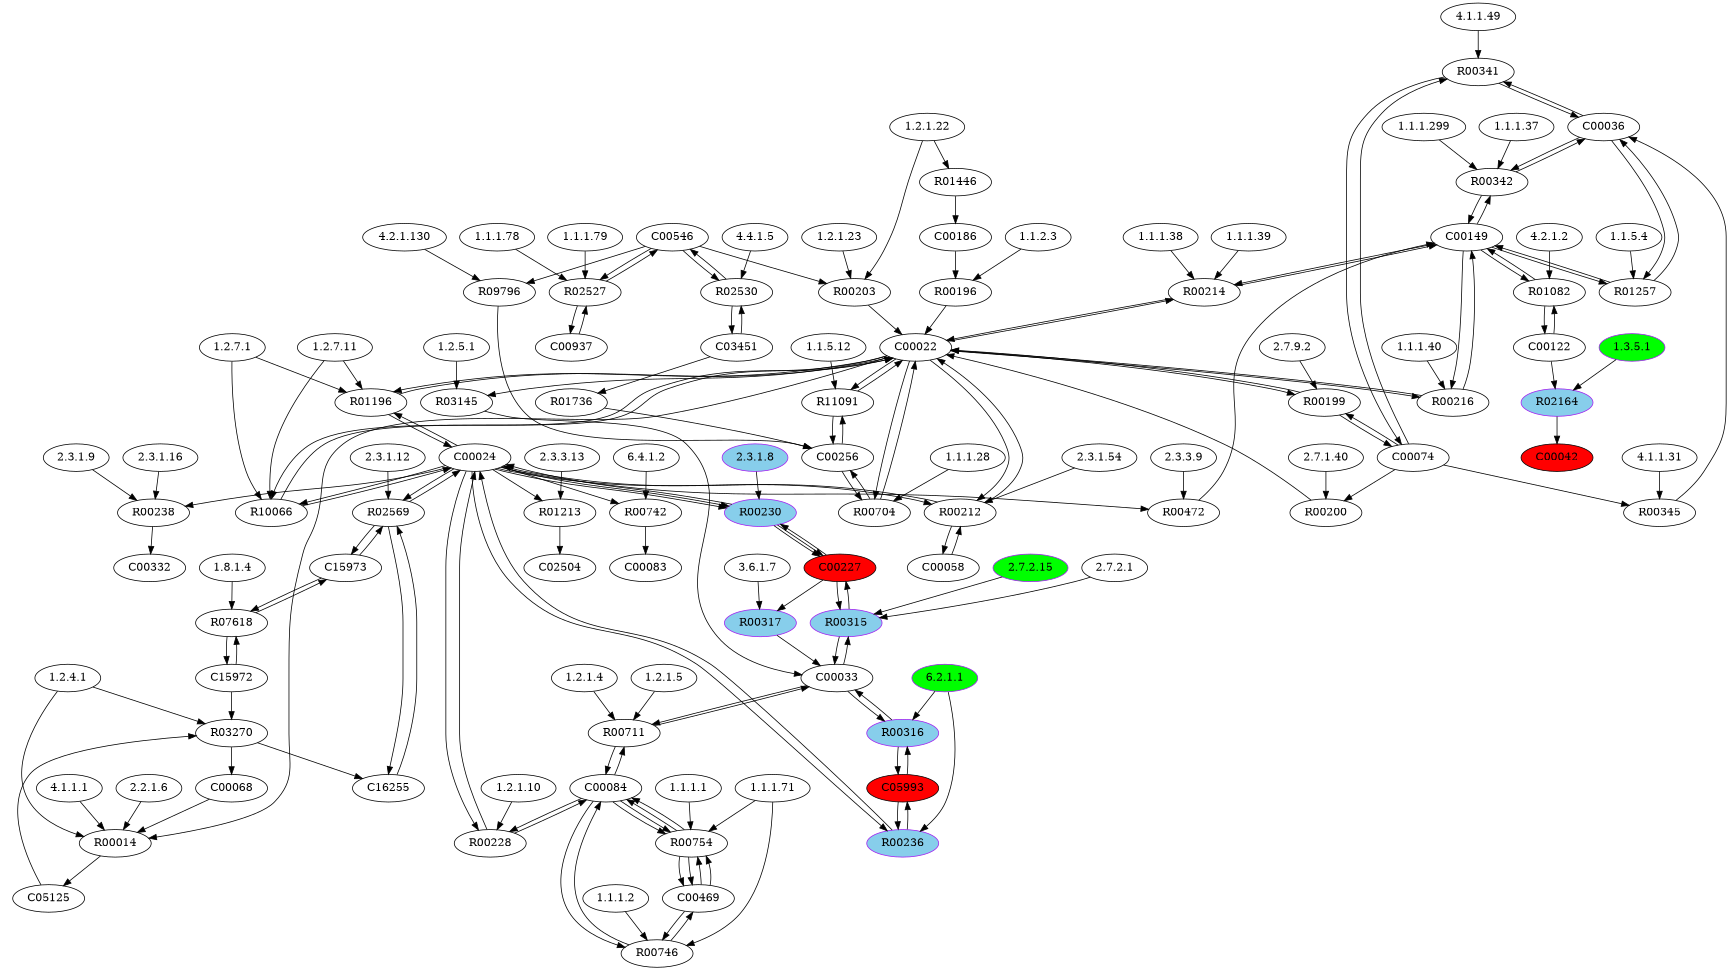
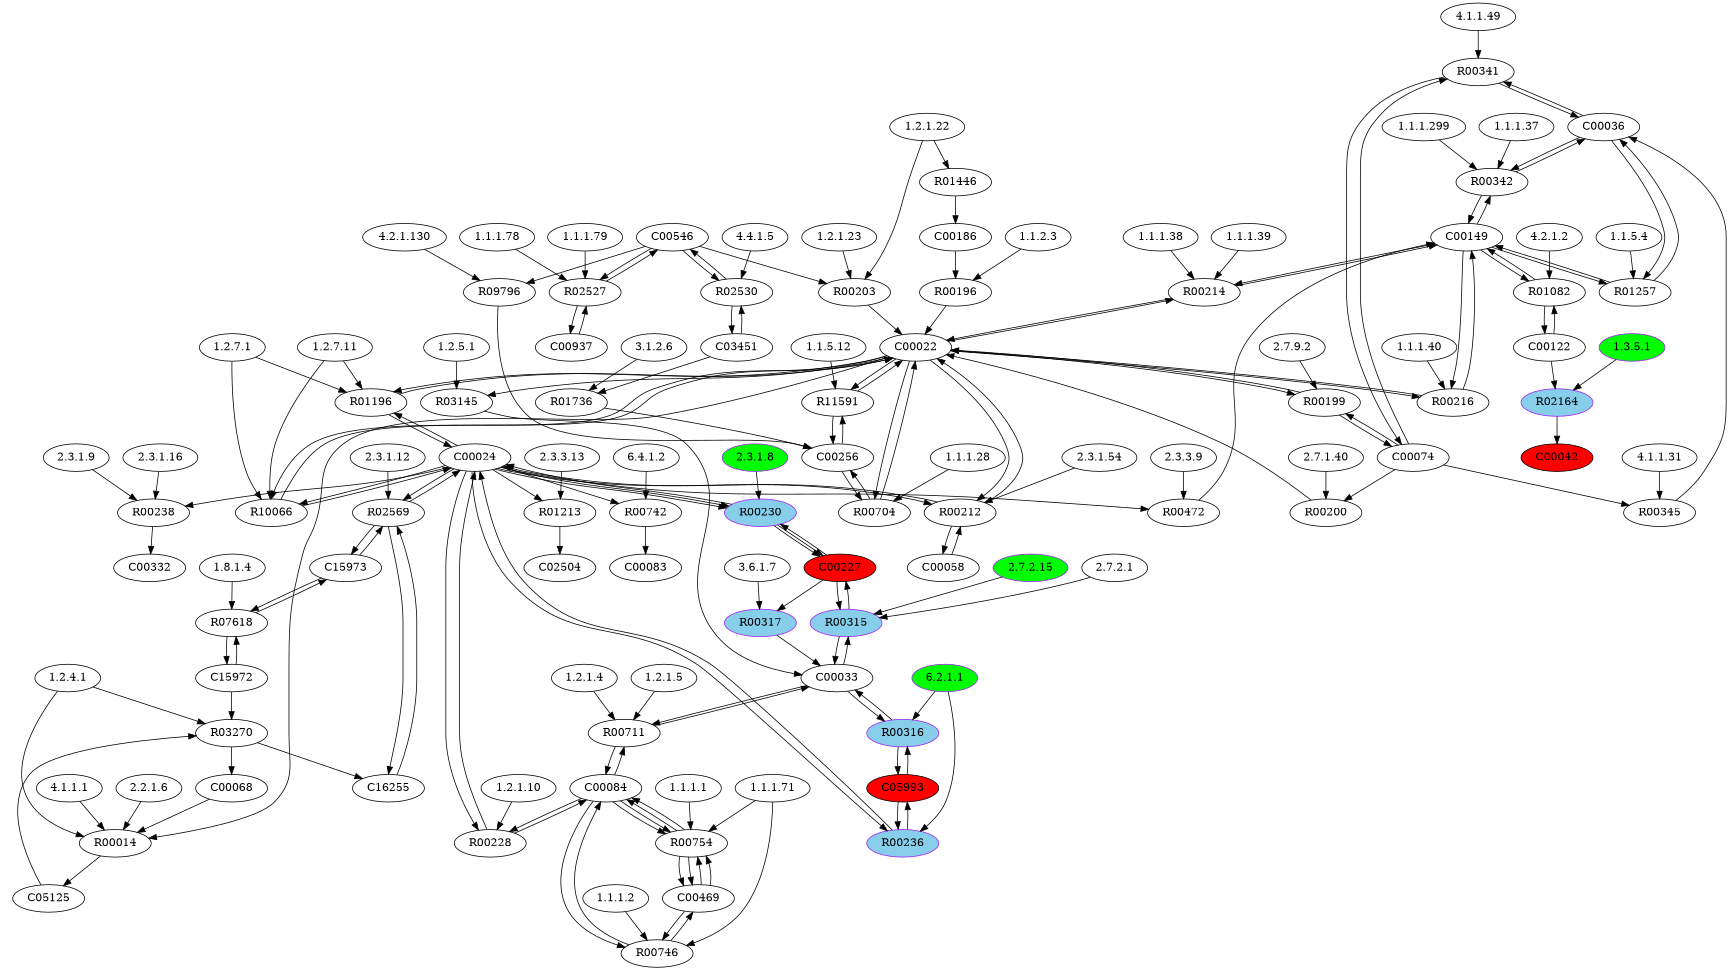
node "3.1.2.6": added
node "R11091": label "R11091" -> "R11591"
node "2.3.1.8": fillcolor skyblue -> green
